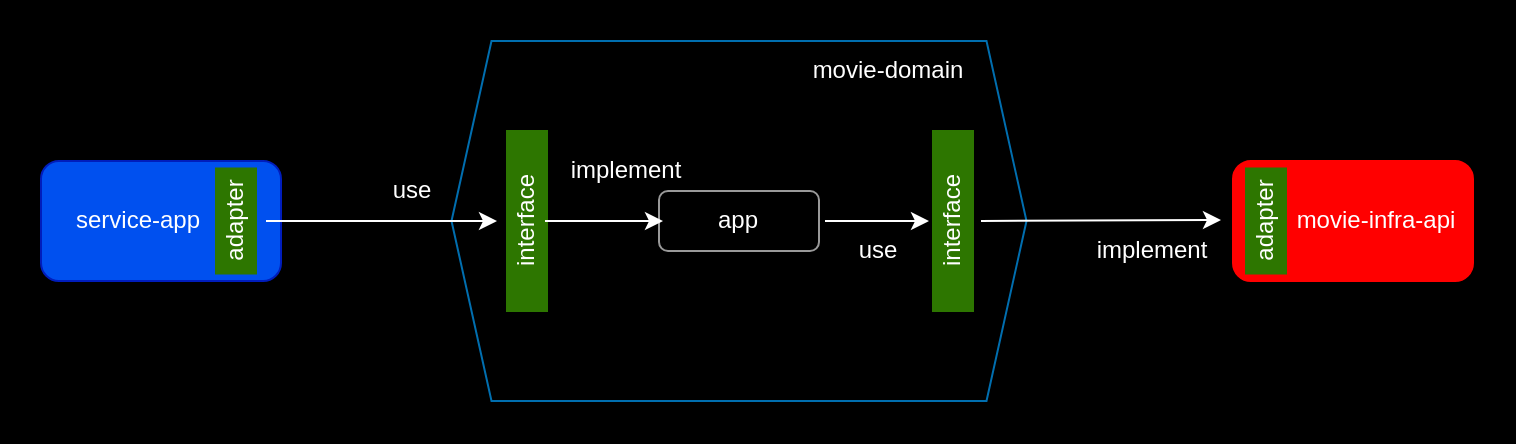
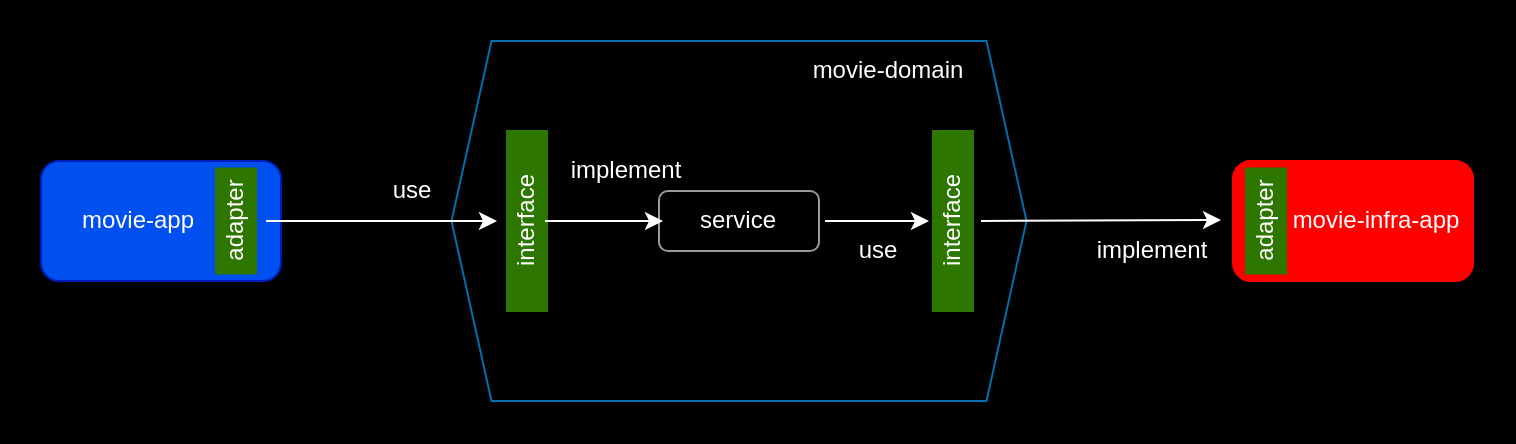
node "service-app": label "service-app" -> "movie-app"
node "app": label "app" -> "service"
node "movie-infra-api": label "movie-infra-api" -> "movie-infra-app"
